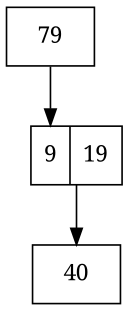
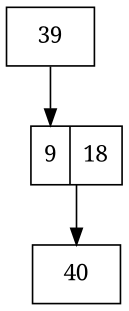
node "79": label "79" -> "39"
node "9": text "19" -> "18"
